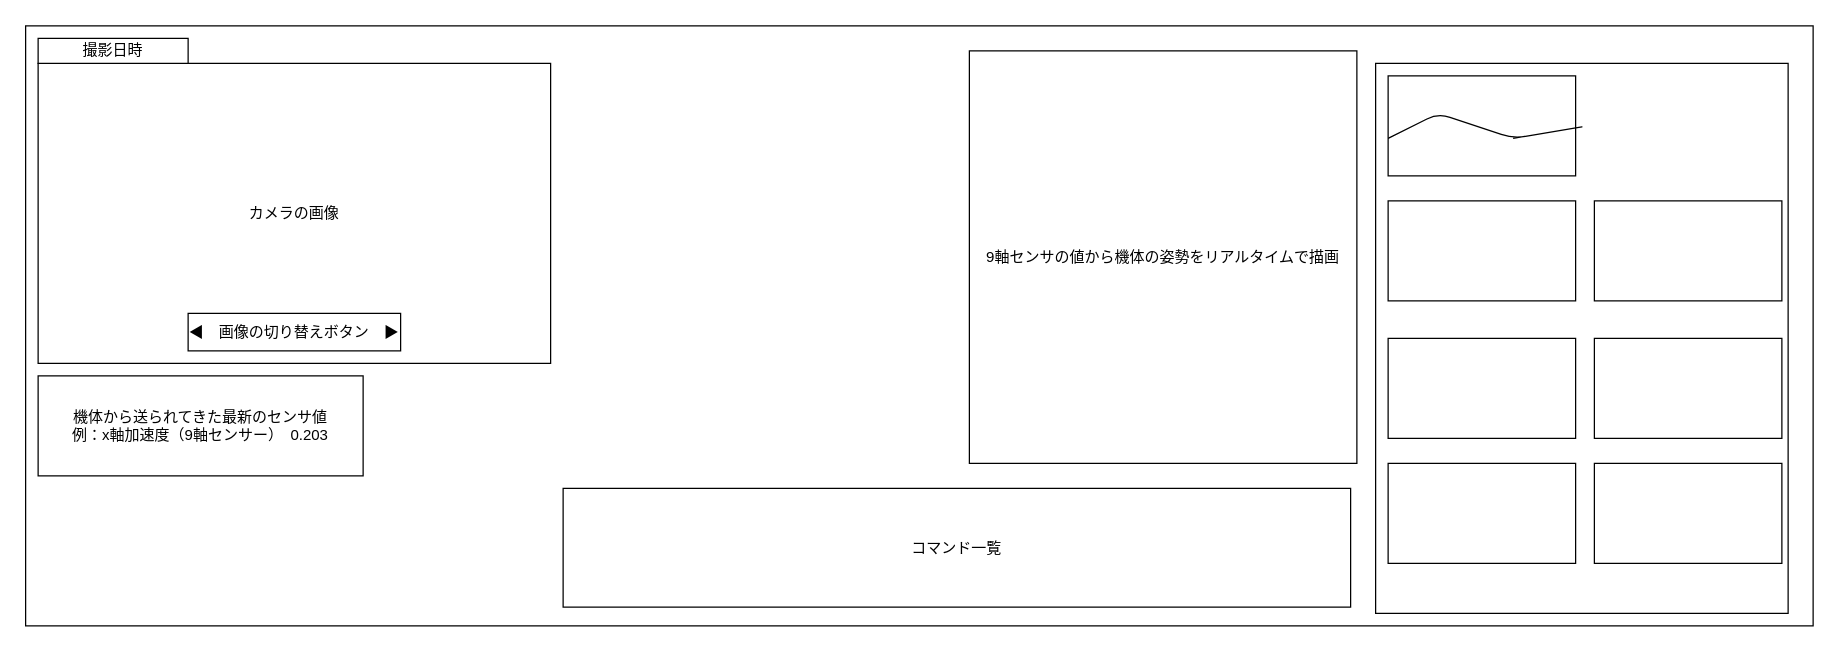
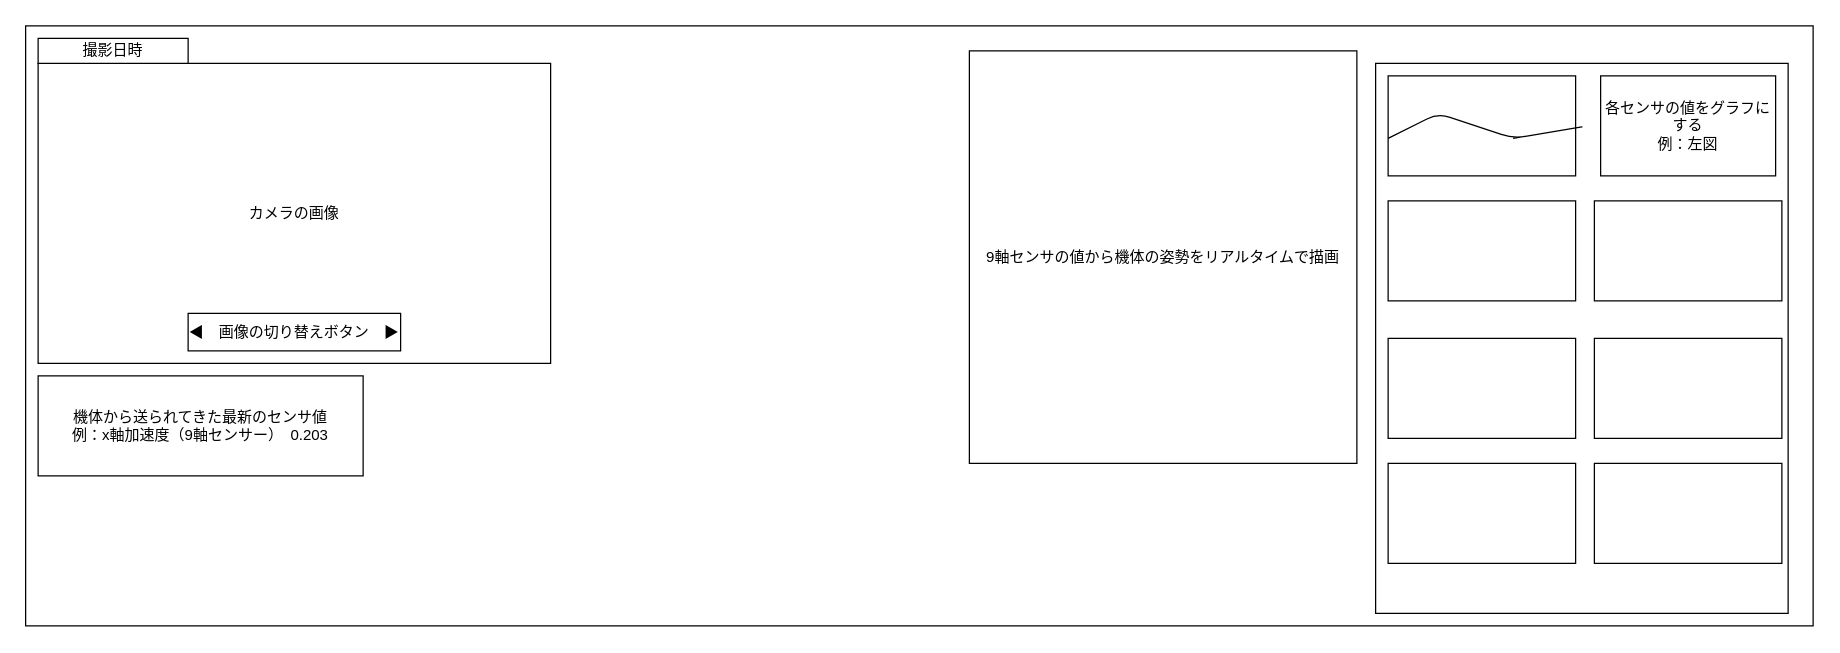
node "各センサの値をグラフにする 例：左図": added
node "コマンド一覧": removed
